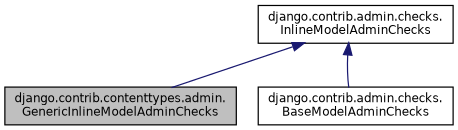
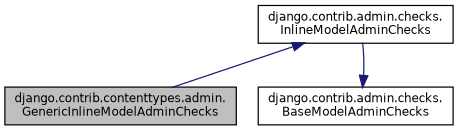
edge "django.contrib.admin.checks. BaseModelAdminChecks" -> "django.contrib.admin.checks. InlineModelAdminChecks": reversed
